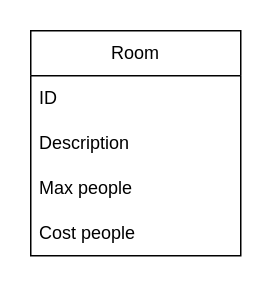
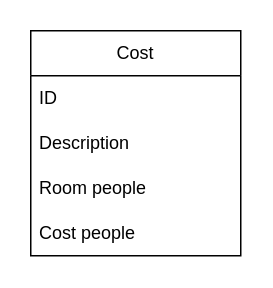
node "Room": label "Room" -> "Cost"
node "Max people": label "Max people" -> "Room people"
